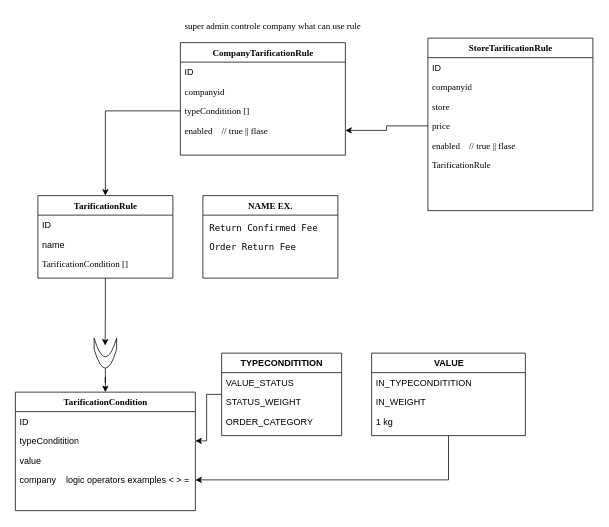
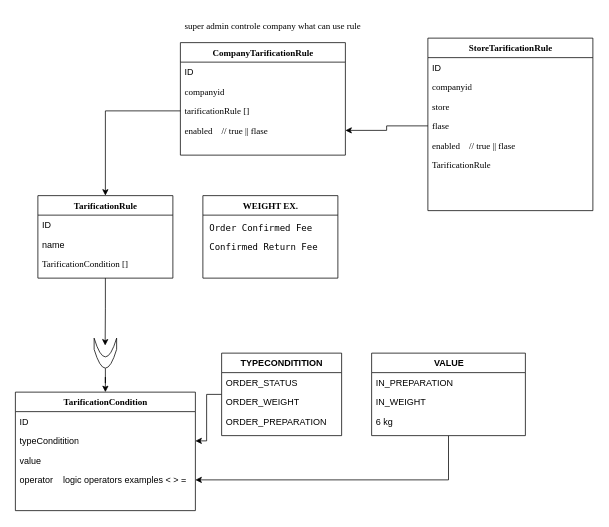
node "typeConditition []": label "typeConditition []" -> "tarificationRule []"
node "price": label "price" -> "flase"
node "NAME EX.": label "NAME EX." -> "WEIGHT EX."
node "Return Confirmed Fee": label "Return Confirmed Fee" -> "Order Confirmed Fee"
node "Order Return Fee": label "Order Return Fee" -> "Confirmed Return Fee"
node "VALUE_STATUS": label "VALUE_STATUS" -> "ORDER_STATUS"
node "IN_TYPECONDITITION": label "IN_TYPECONDITITION" -> "IN_PREPARATION"
node "STATUS_WEIGHT": label "STATUS_WEIGHT" -> "ORDER_WEIGHT"
node "ORDER_CATEGORY": label "ORDER_CATEGORY" -> "ORDER_PREPARATION"
node "1 kg": label "1 kg" -> "6 kg"
node "company logic operators examples < > =": label "company logic operators examples < > =" -> "operator logic operators examples < > ="
